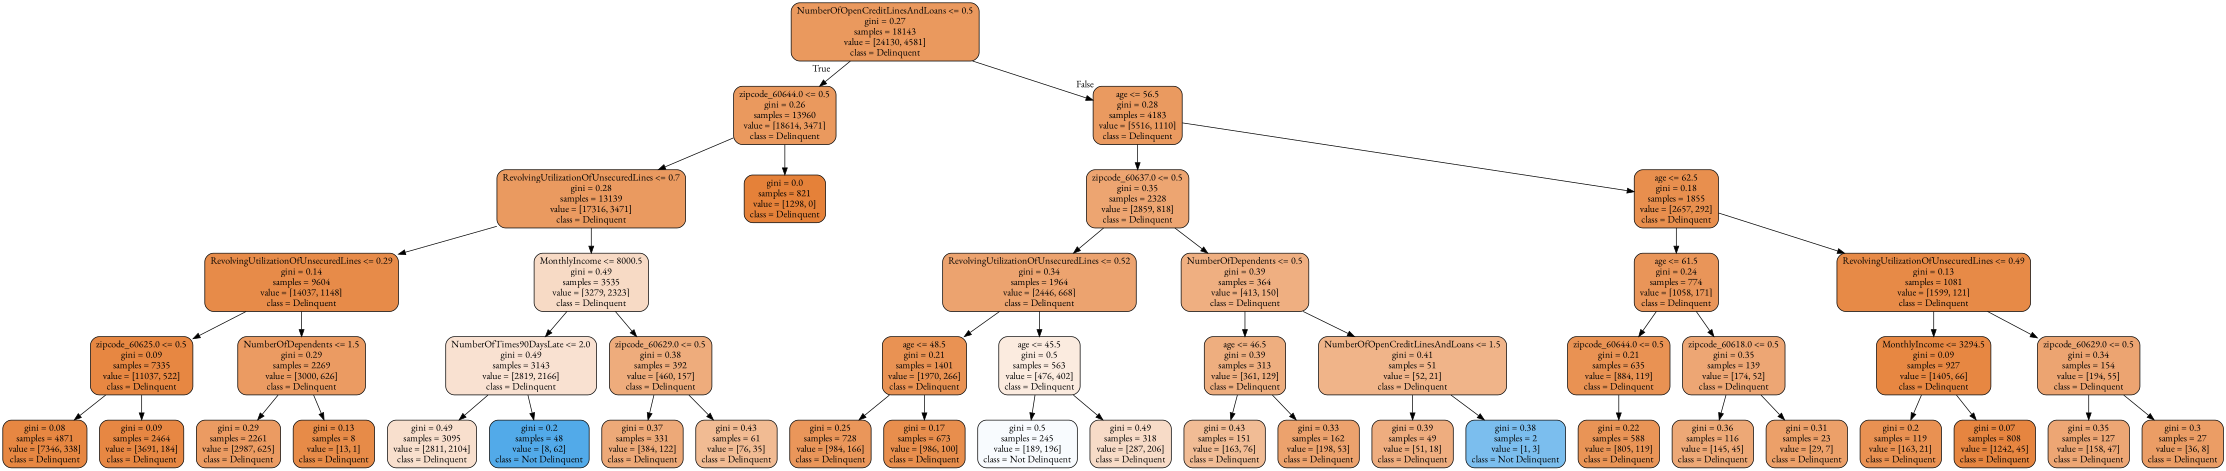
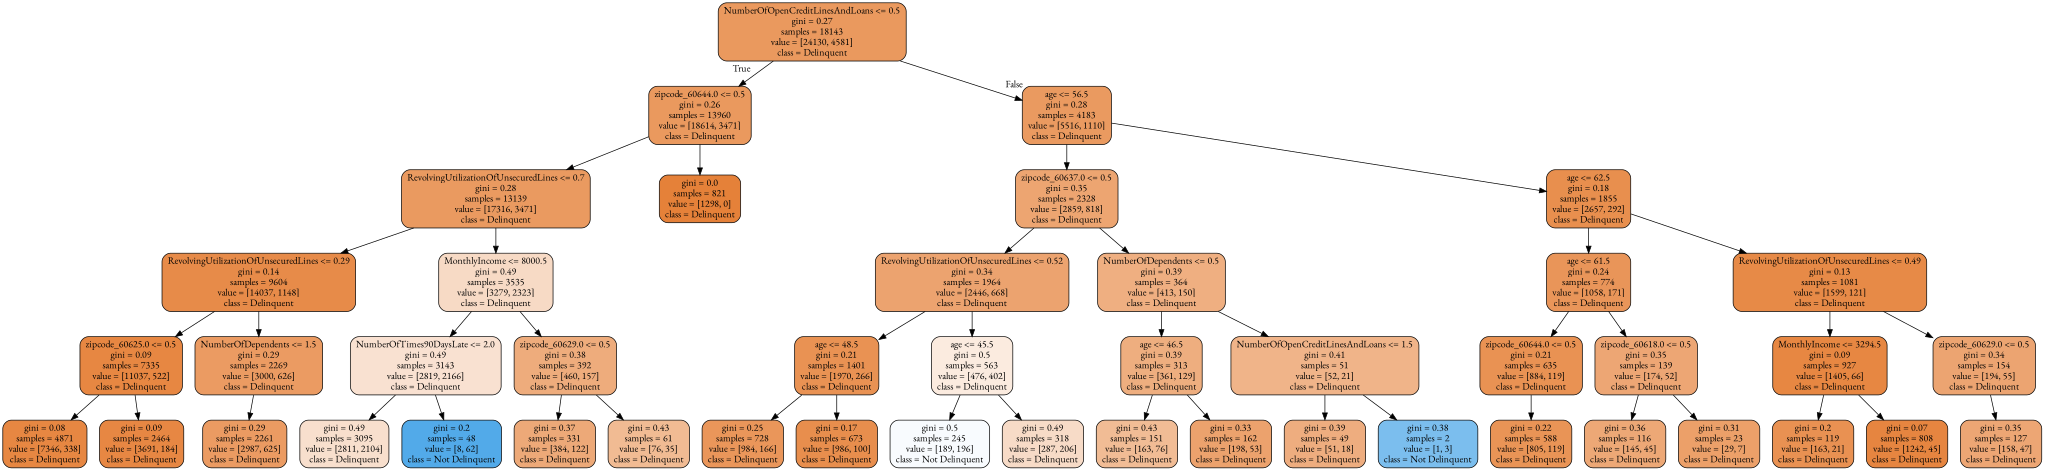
node "gini = 0.13 samples = 8 value = [13, 1] class = Delinquent": removed
node "gini = 0.3 samples = 27 value = [36, 8] class = Delinquent": removed
